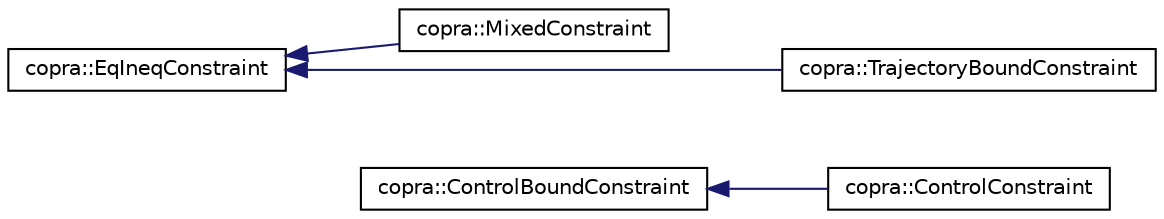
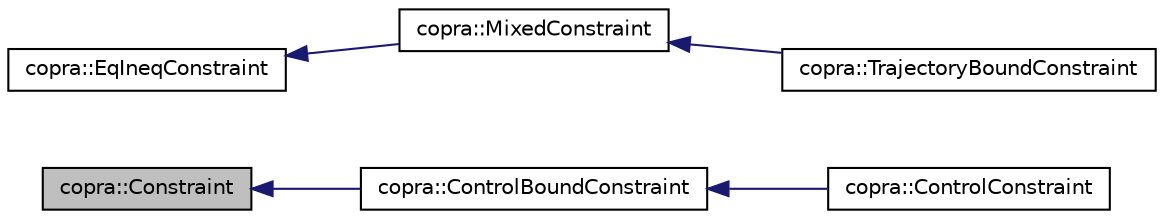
edge "copra::TrajectoryBoundConstraint" -> "copra::EqIneqConstraint": now "copra::TrajectoryBoundConstraint" -> "copra::MixedConstraint"
node "copra::Constraint": added
